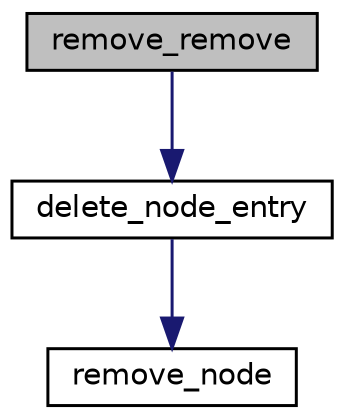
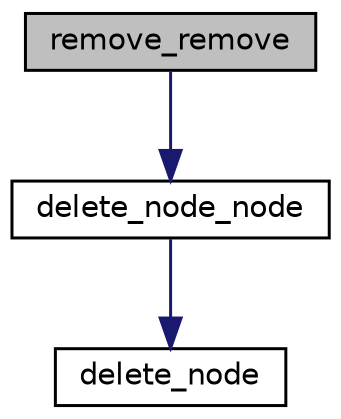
node "delete_node_entry": label "delete_node_entry" -> "delete_node_node"
node "remove_node": label "remove_node" -> "delete_node"
